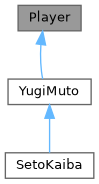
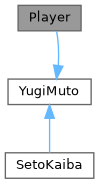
edge "YugiMuto" -> "Player": reversed
